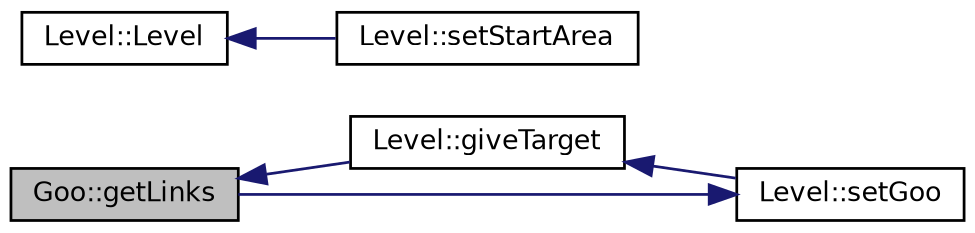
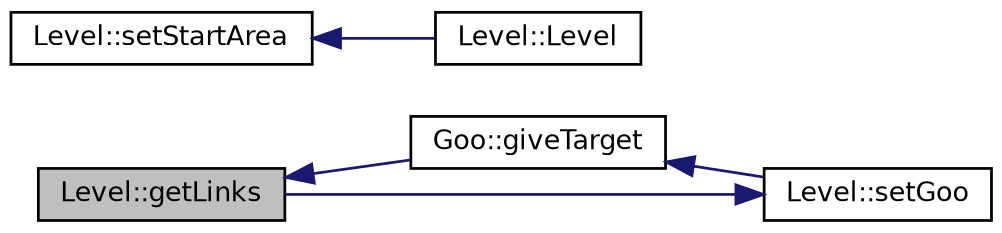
edge "Level::setStartArea" -> "Level::Level": reversed
node "Level::giveTarget": label "Level::giveTarget" -> "Goo::giveTarget"
node "Goo::getLinks": label "Goo::getLinks" -> "Level::getLinks"
